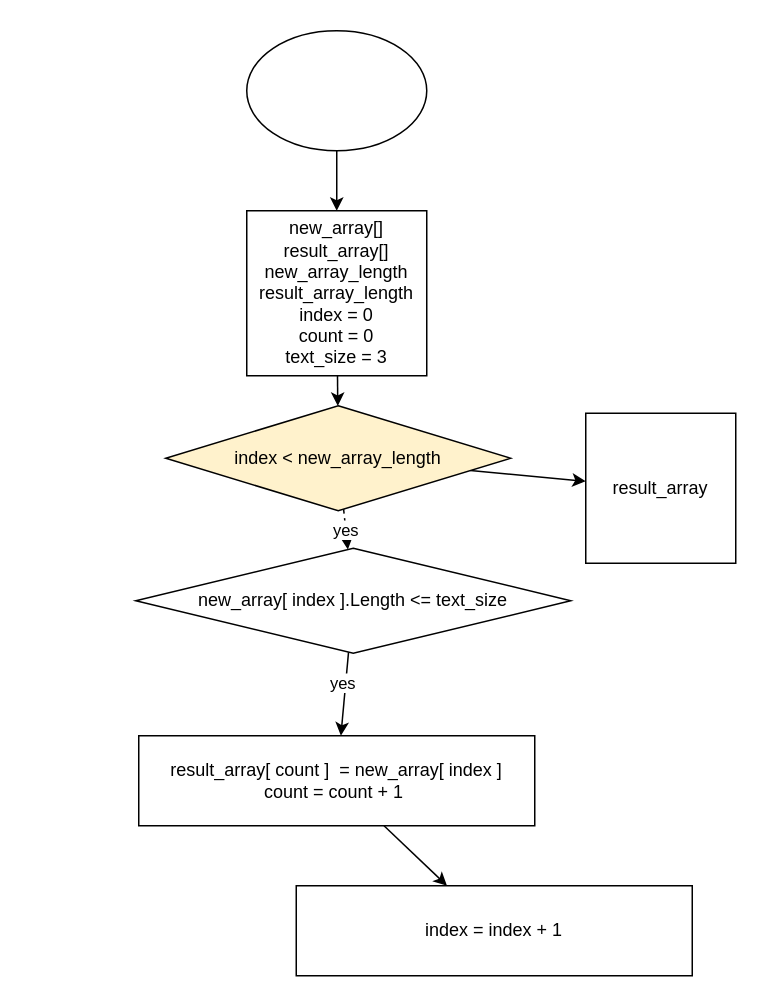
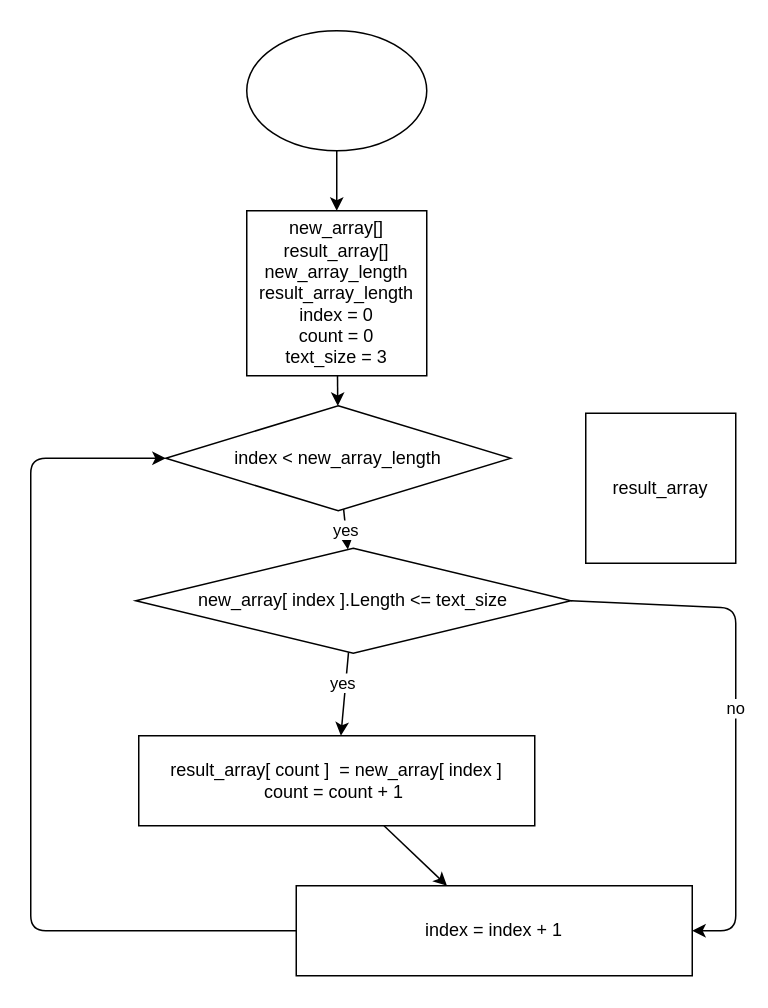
node "index < new_array_length": fillcolor #fff2cc -> #ffffff
edge "index < new_array_length" -> "result_array": removed
edge "index < new_array_length" -> "new_array[ index ].Length <= text_size": style dashed -> solid
edge "new_array[ index ].Length <= text_size" -> "index = index + 1": added, label "no"
edge "index = index + 1" -> "index < new_array_length": added
